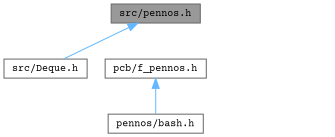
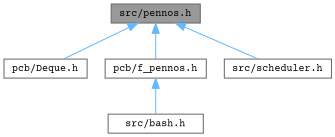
edge "pcb/f_pennos.h" -> "src/pennos.h": added
node "src/Deque.h": label "src/Deque.h" -> "pcb/Deque.h"
node "src/scheduler.h": added
node "pennos/bash.h": label "pennos/bash.h" -> "src/bash.h"
